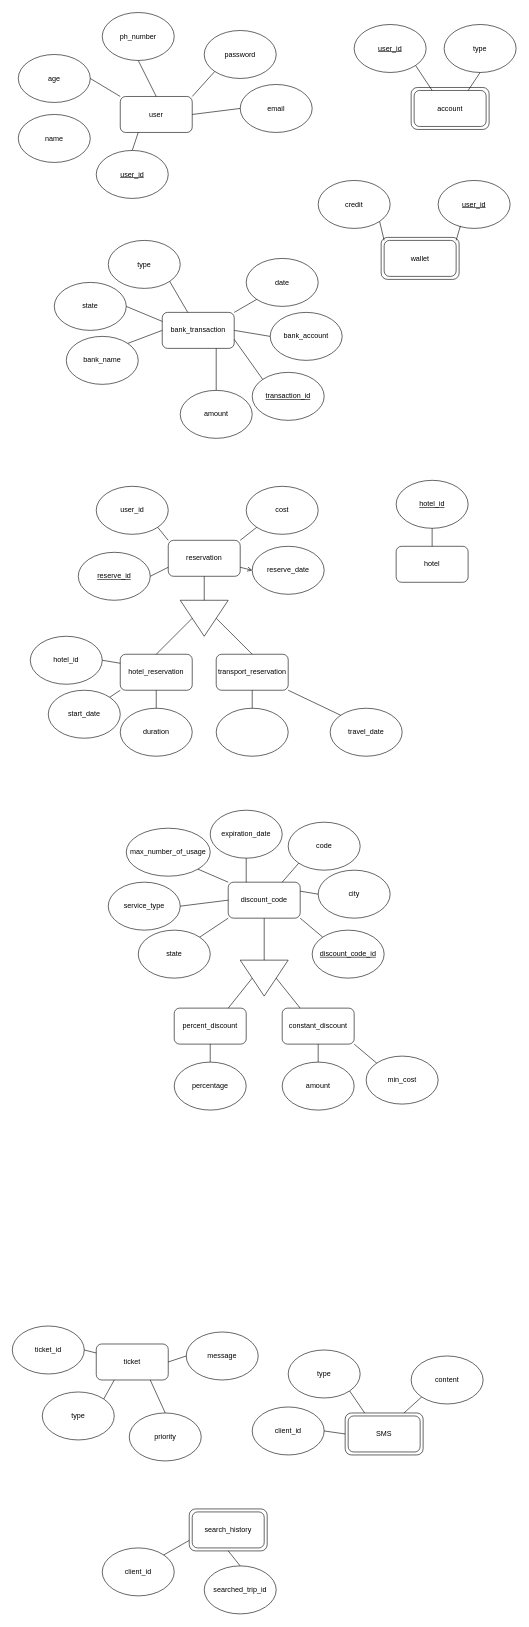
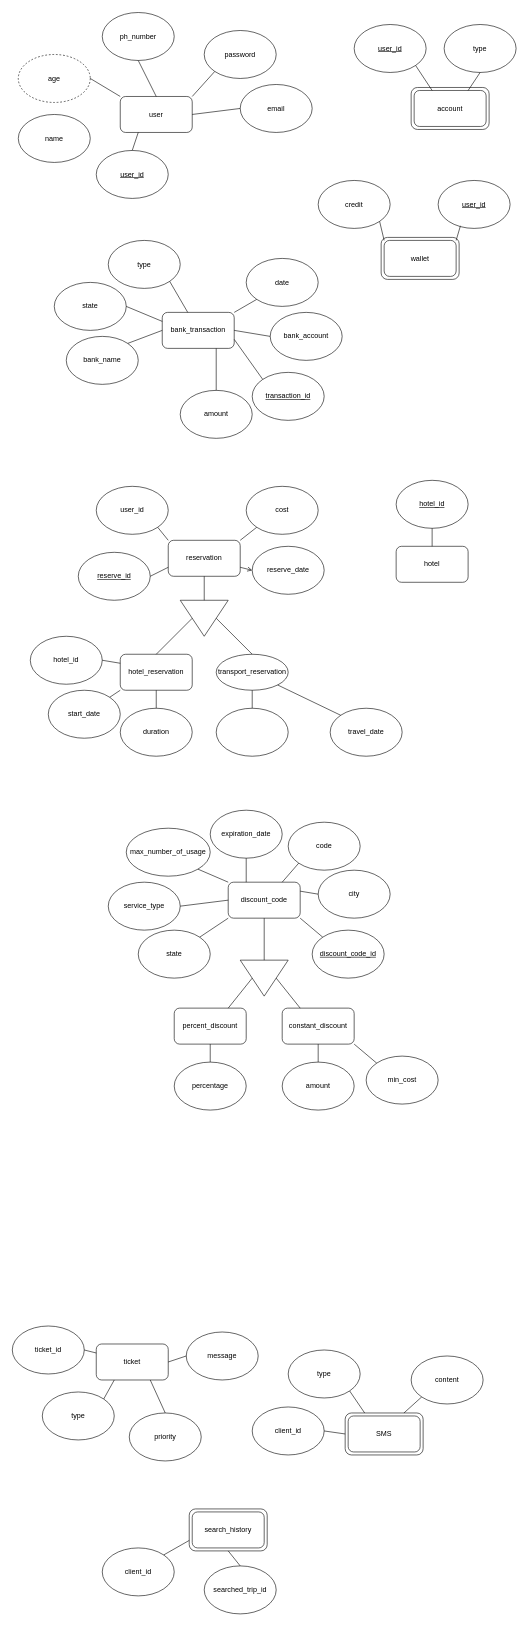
node "age": style solid -> dashed
node "transport_reservation": shape rounded rectangle -> ellipse
